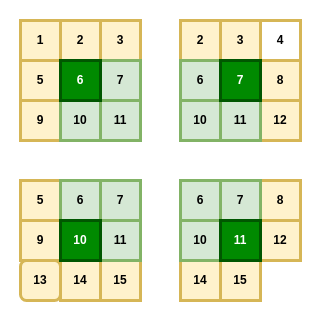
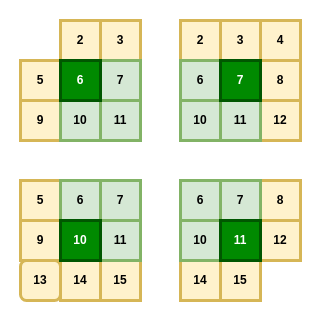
node "1": removed
node "4": fillcolor #ffffff -> #fff2cc
